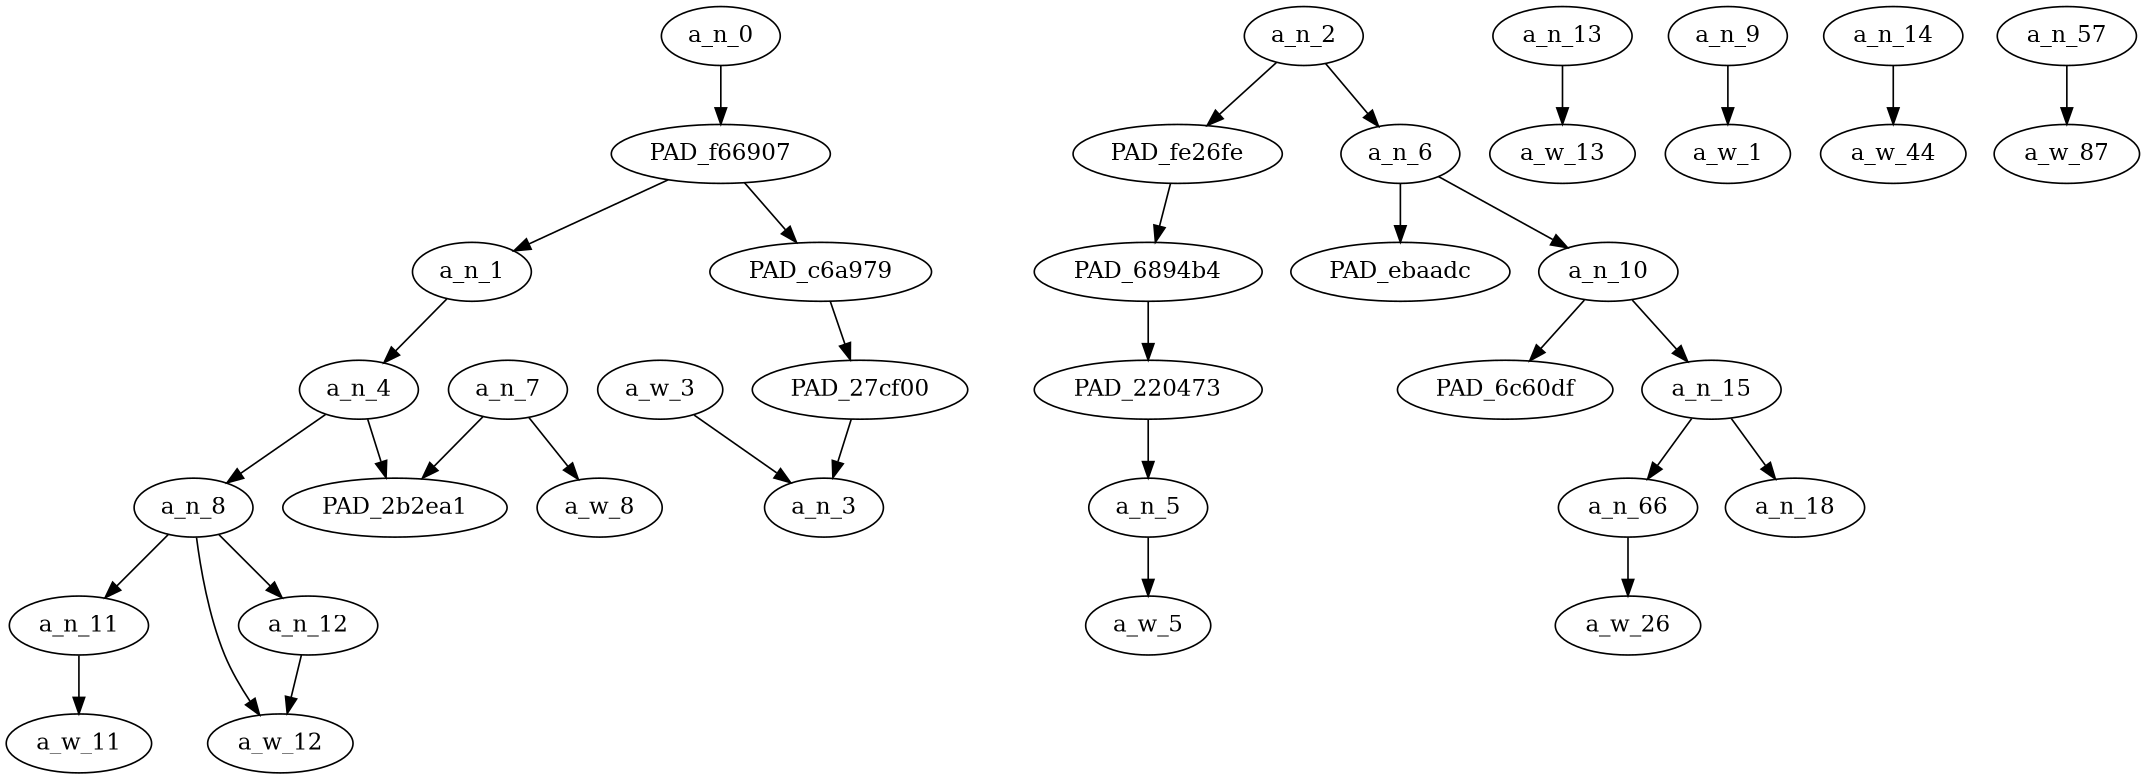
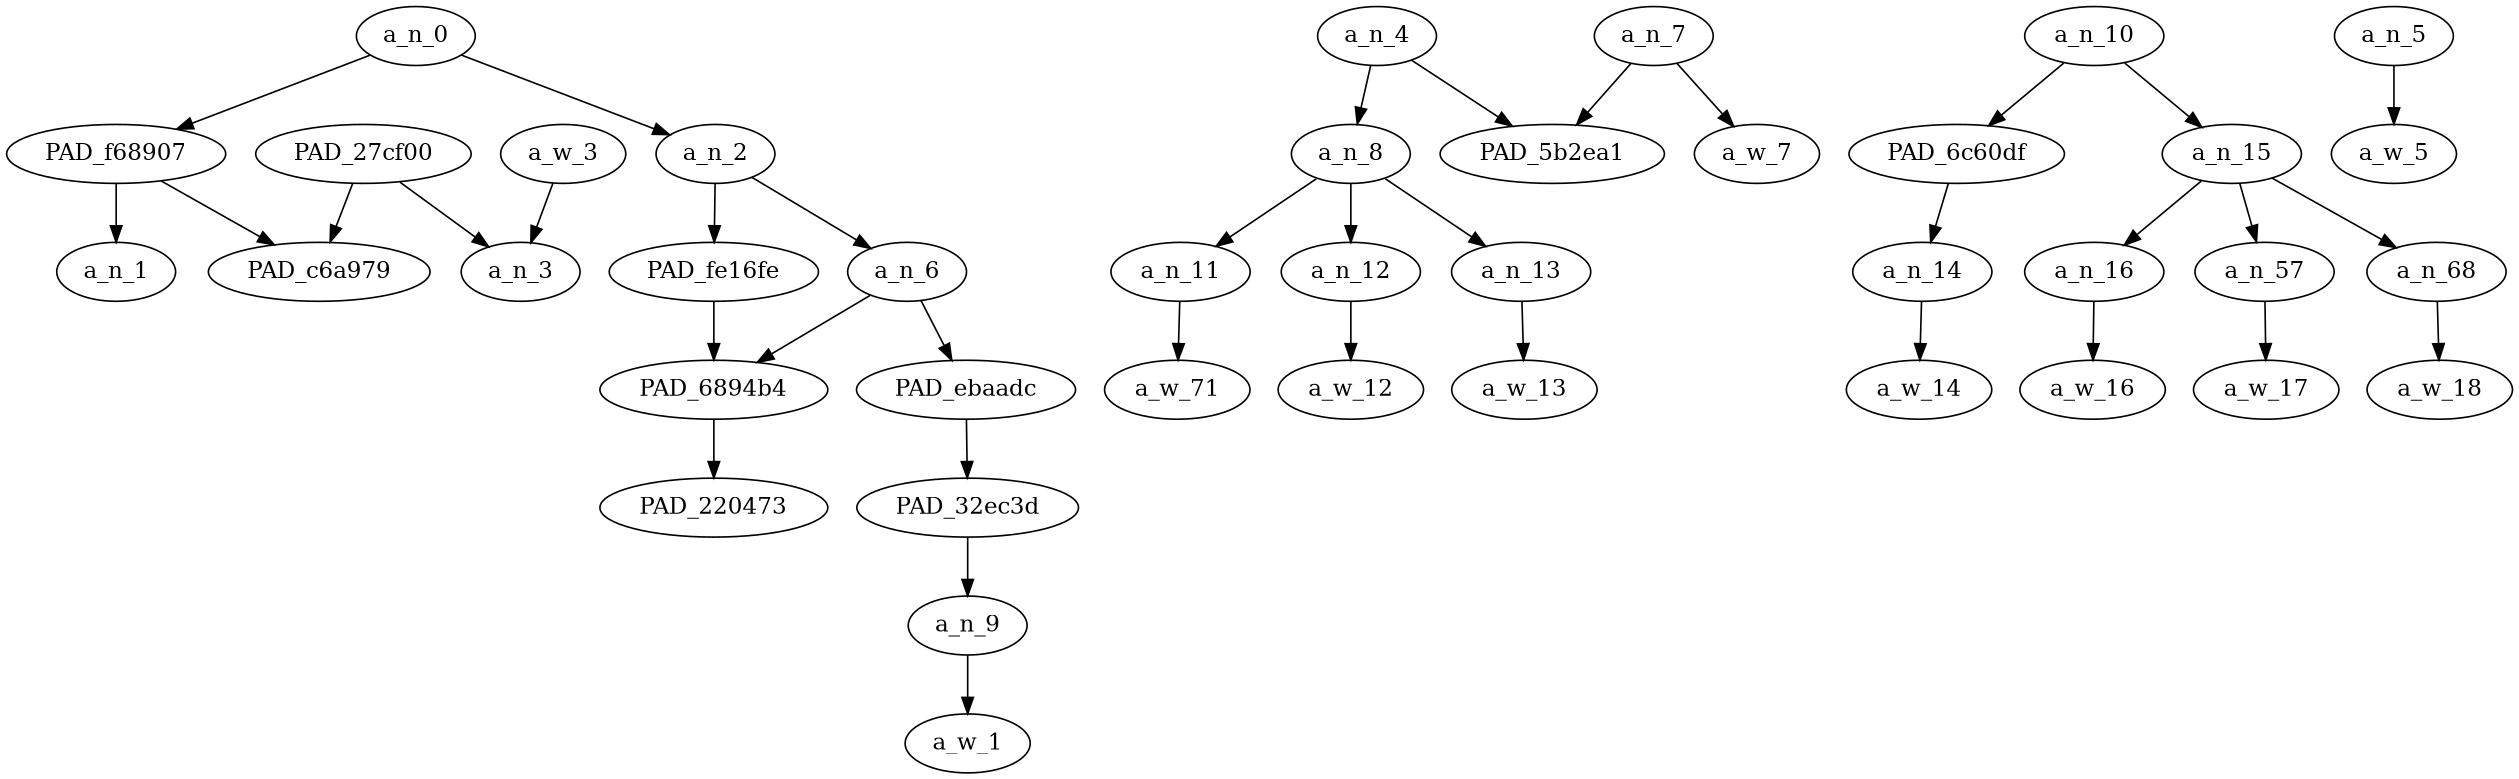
edge "a_n_0" -> "a_n_2": added
node "PAD_f66907": label "PAD_f66907" -> "PAD_f68907"
node "PAD_fe26fe": label "PAD_fe26fe" -> "PAD_fe16fe"
node "a_w_44": label "a_w_44" -> "a_w_14"
node "a_w_87": label "a_w_87" -> "a_w_17"
edge "PAD_6c60df" -> "a_n_14": added
edge "a_n_15" -> "a_n_57": added
edge "a_n_6" -> "a_n_10": now "a_n_6" -> "PAD_6894b4"
edge "PAD_c6a979" -> "PAD_27cf00": reversed
edge "a_n_1" -> "a_n_4": removed
node "a_w_18": added
edge "PAD_220473" -> "a_n_5": removed
node "PAD_2b2ea1": label "PAD_2b2ea1" -> "PAD_5b2ea1"
node "a_w_8": label "a_w_8" -> "a_w_7"
node "PAD_32ec3d": added
node "a_n_66": label "a_n_66" -> "a_n_16"
node "a_n_18": label "a_n_18" -> "a_n_68"
edge "a_n_8" -> "a_w_12": now "a_n_8" -> "a_n_13"
node "a_w_26": label "a_w_26" -> "a_w_16"
node "a_w_11": label "a_w_11" -> "a_w_71"
